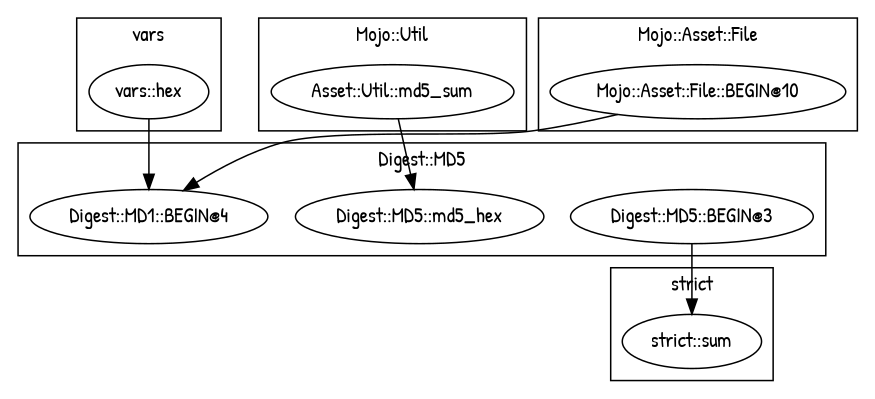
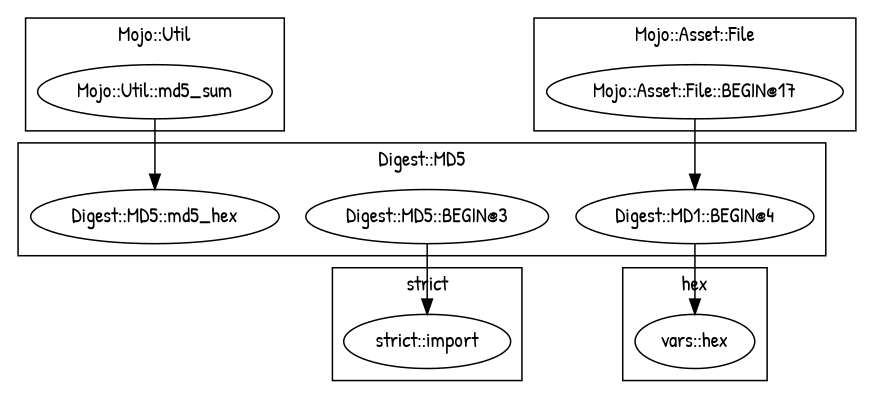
cluster "vars": label "vars" -> "hex"
node "Asset::Util::md5_sum": label "Asset::Util::md5_sum" -> "Mojo::Util::md5_sum"
node "Mojo::Asset::File::BEGIN@10": label "Mojo::Asset::File::BEGIN@10" -> "Mojo::Asset::File::BEGIN@17"
edge "vars::hex" -> "Digest::MD1::BEGIN@4": reversed
node "strict::sum": label "strict::sum" -> "strict::import"
